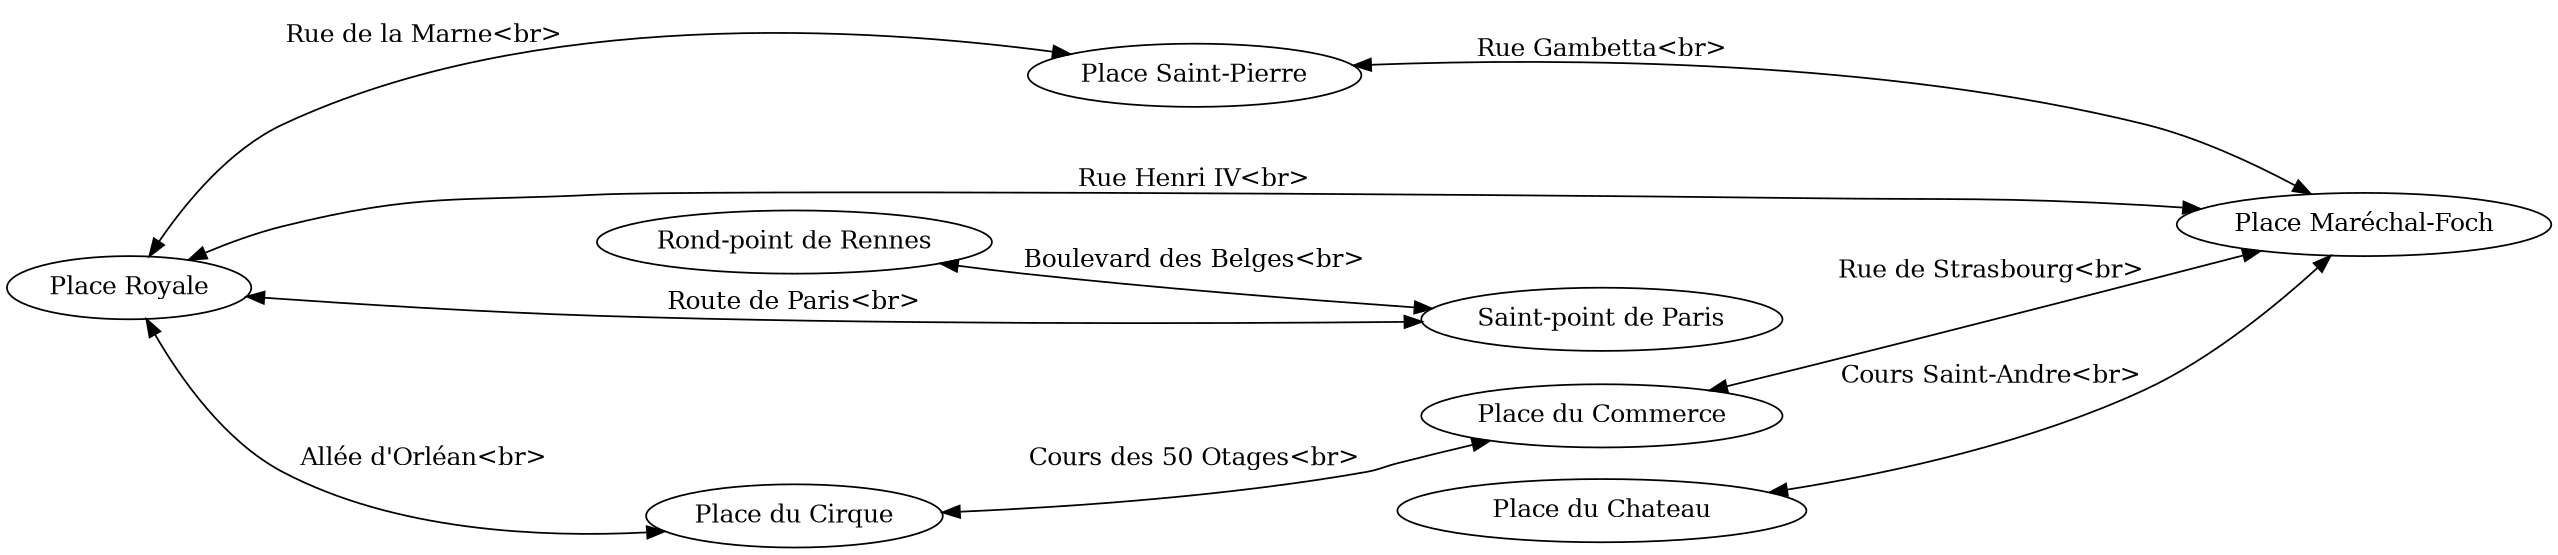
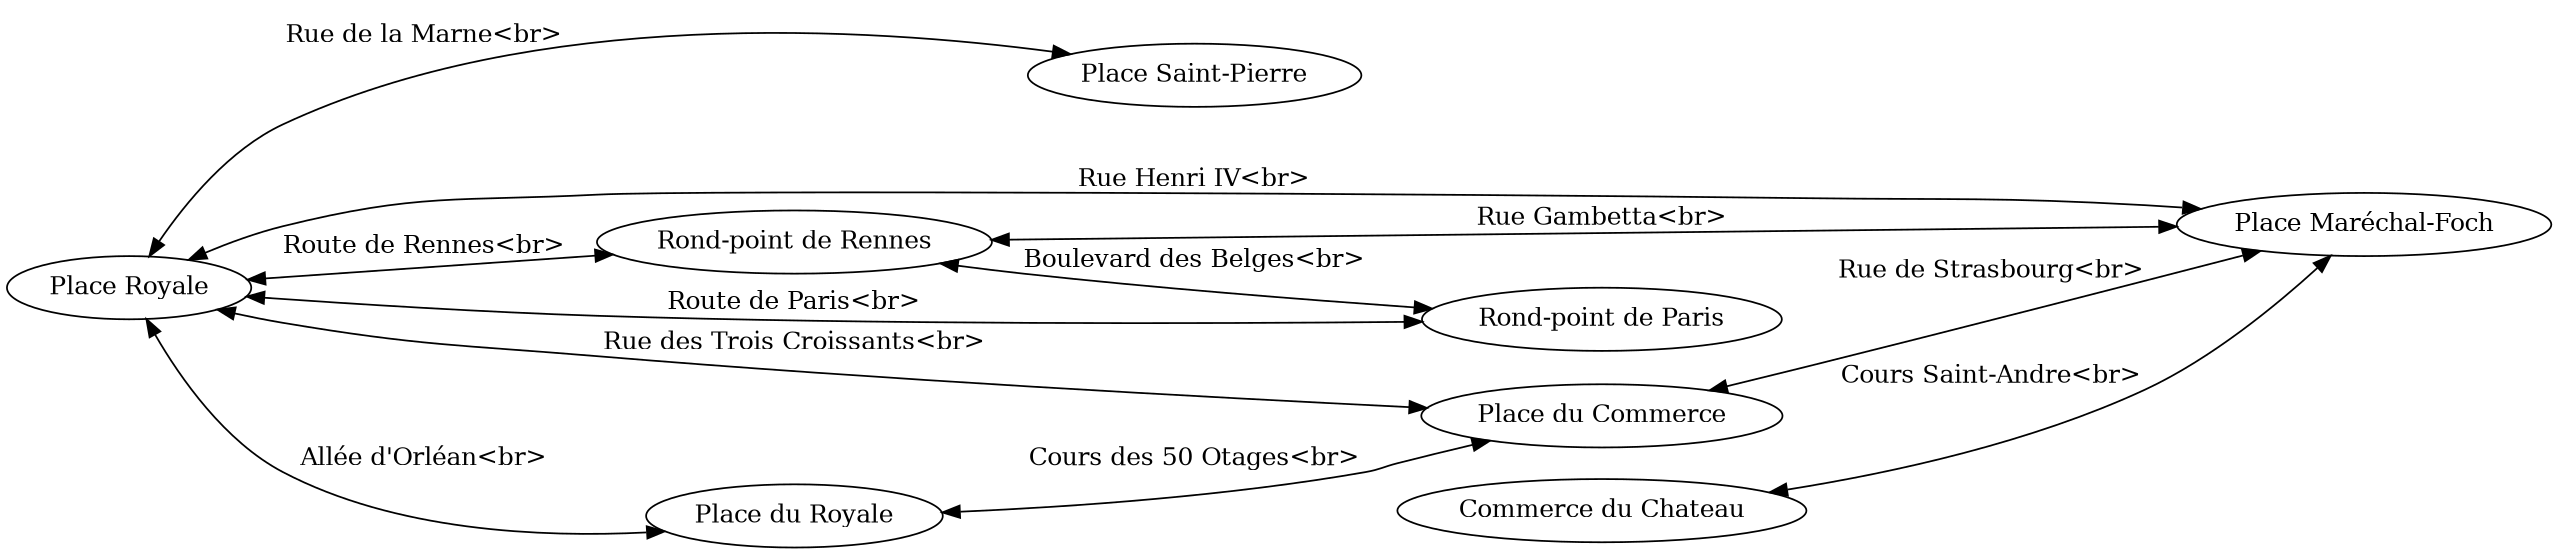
edge "Place Saint-Pierre" -- "Place Maréchal-Foch": now "Rond-point de Rennes" -- "Place Maréchal-Foch"
edge "Rond-point de Rennes" -- "Place Royale": added, label "Route de Rennes<br>"
node "Saint-point de Paris": label "Saint-point de Paris" -> "Rond-point de Paris"
edge "Place Royale" -- "Place du Commerce": added, label "Rue des Trois Croissants<br>"
node "Place du Chateau": label "Place du Chateau" -> "Commerce du Chateau"
node "Place du Cirque": label "Place du Cirque" -> "Place du Royale"
